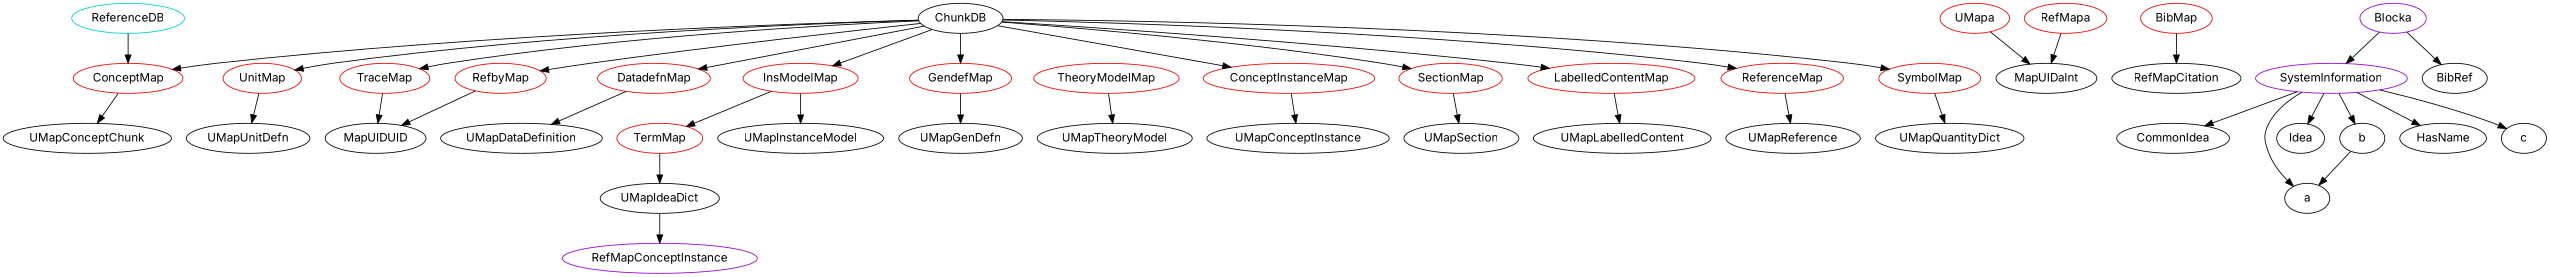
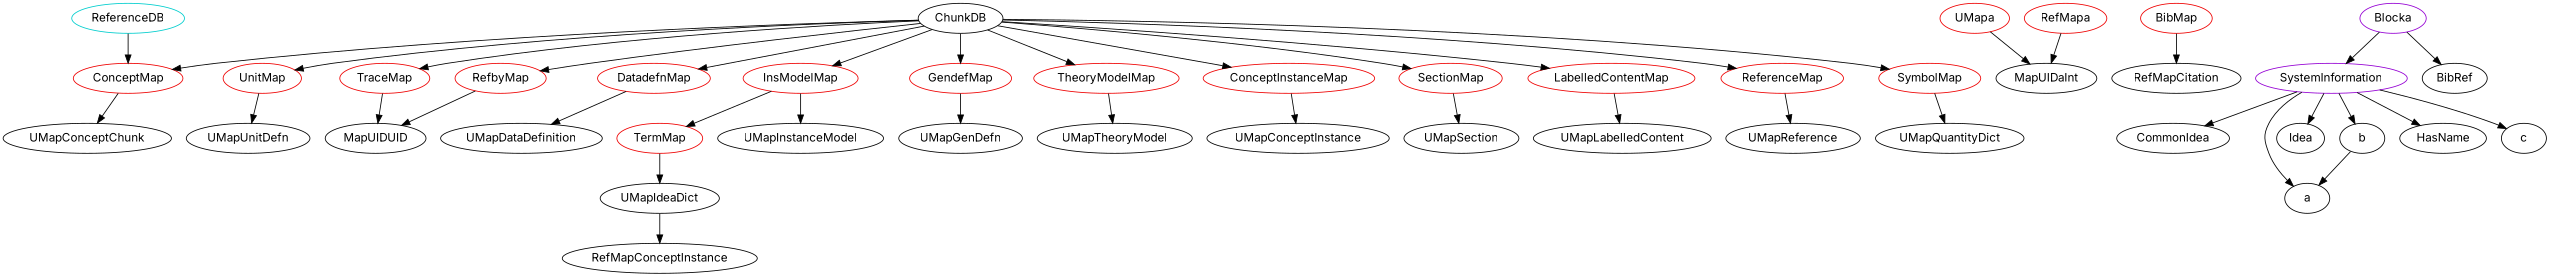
edge "ChunkDB" -> "TheoryModelMap": added
node "RefMapConceptInstance": color darkviolet -> black
